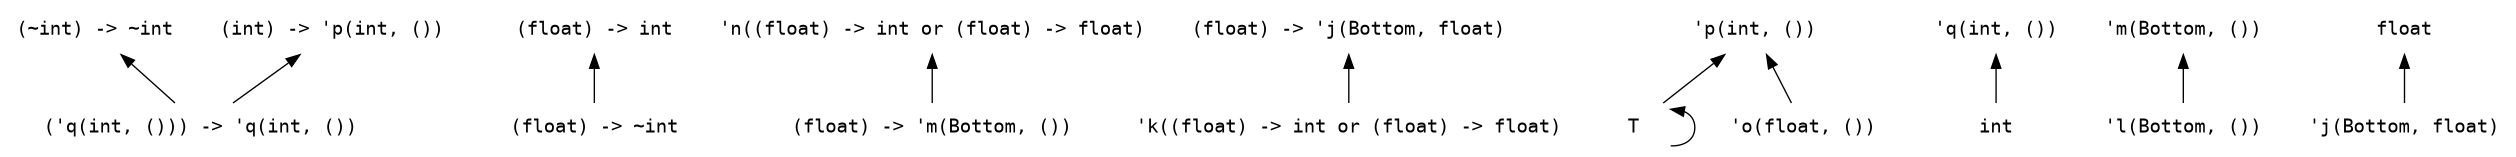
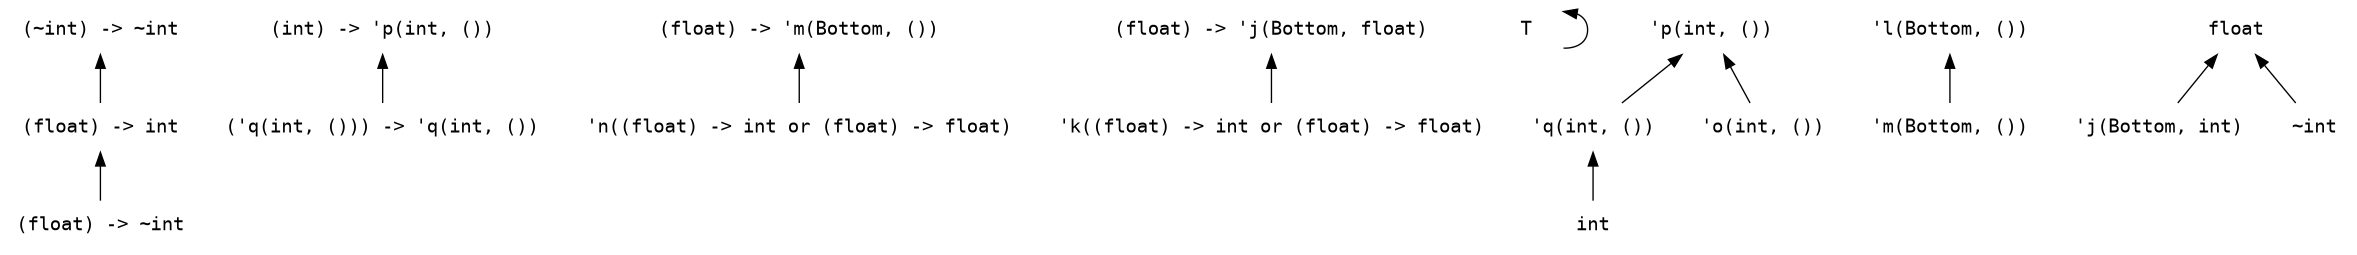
edge "T" -> "'p(int, ())": now "'q(int, ())" -> "'p(int, ())"
edge "('q(int, ())) -> 'q(int, ())" -> "(~int) -> ~int": now "(float) -> int" -> "(~int) -> ~int"
edge "(float) -> 'm(Bottom, ())" -> "'n((float) -> int or (float) -> float)": reversed
edge "'l(Bottom, ())" -> "'m(Bottom, ())": reversed
node "'o(float, ())": label "'o(float, ())" -> "'o(int, ())"
node "~int": added
node "'j(Bottom, float)": label "'j(Bottom, float)" -> "'j(Bottom, int)"
